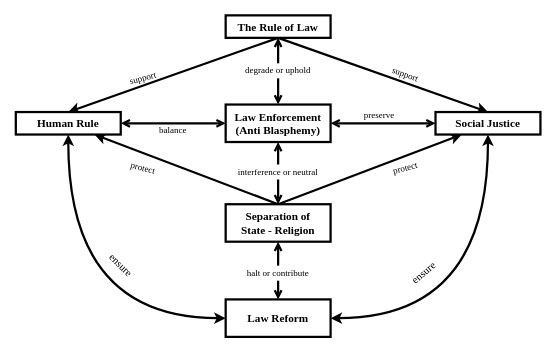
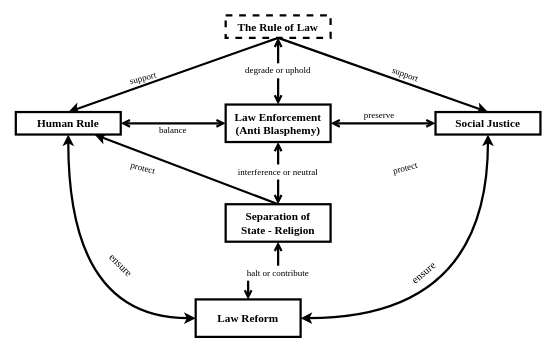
node "The Rule of Law": style solid -> dashed
edge "Separation of State - Religion" -> "Social Justice": removed
node "Law Reform": moved (278, 318) -> (248, 318)
